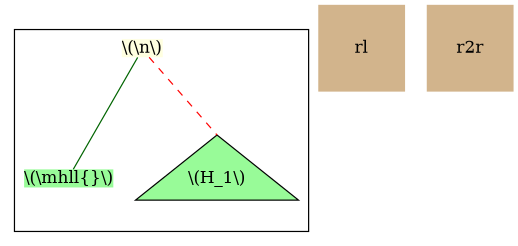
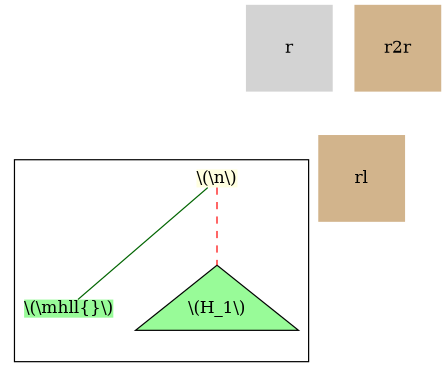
node "r": added
